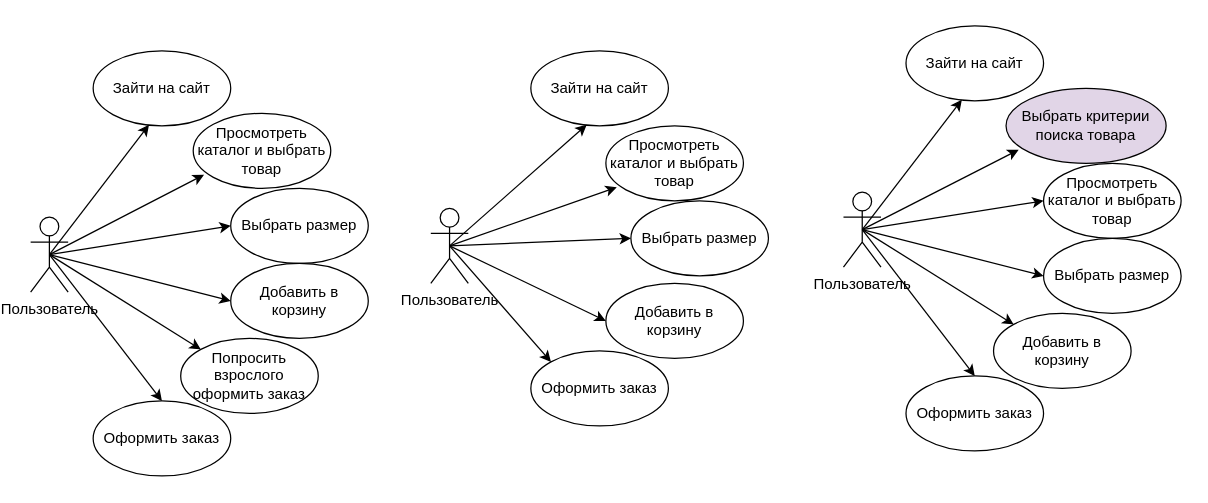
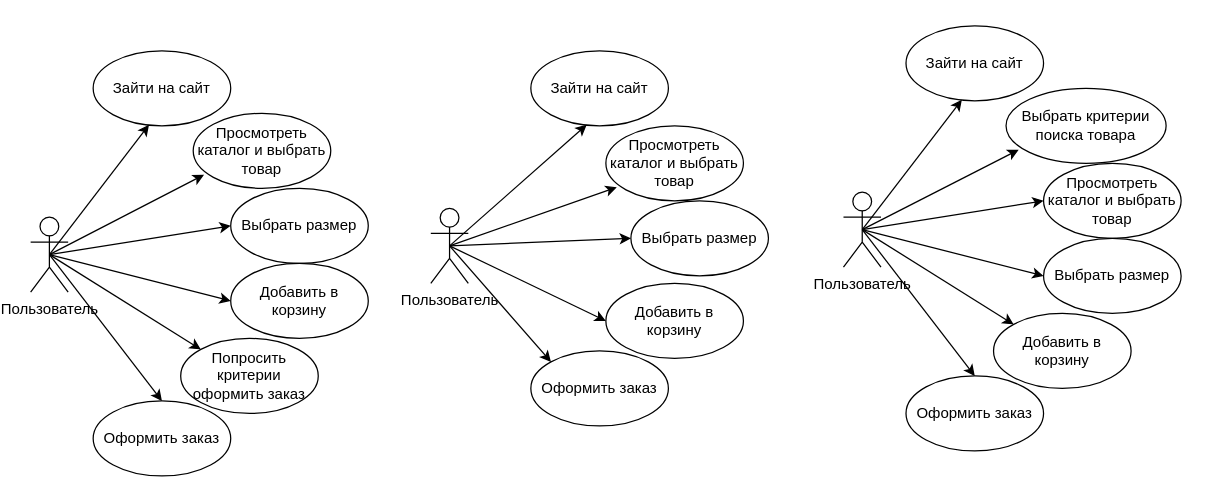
node "Выбрать критерии поиска товара": fillcolor #e1d5e7 -> #ffffff
node "Попросить взрослого оформить заказ": label "Попросить взрослого оформить заказ" -> "Попросить критерии оформить заказ"
